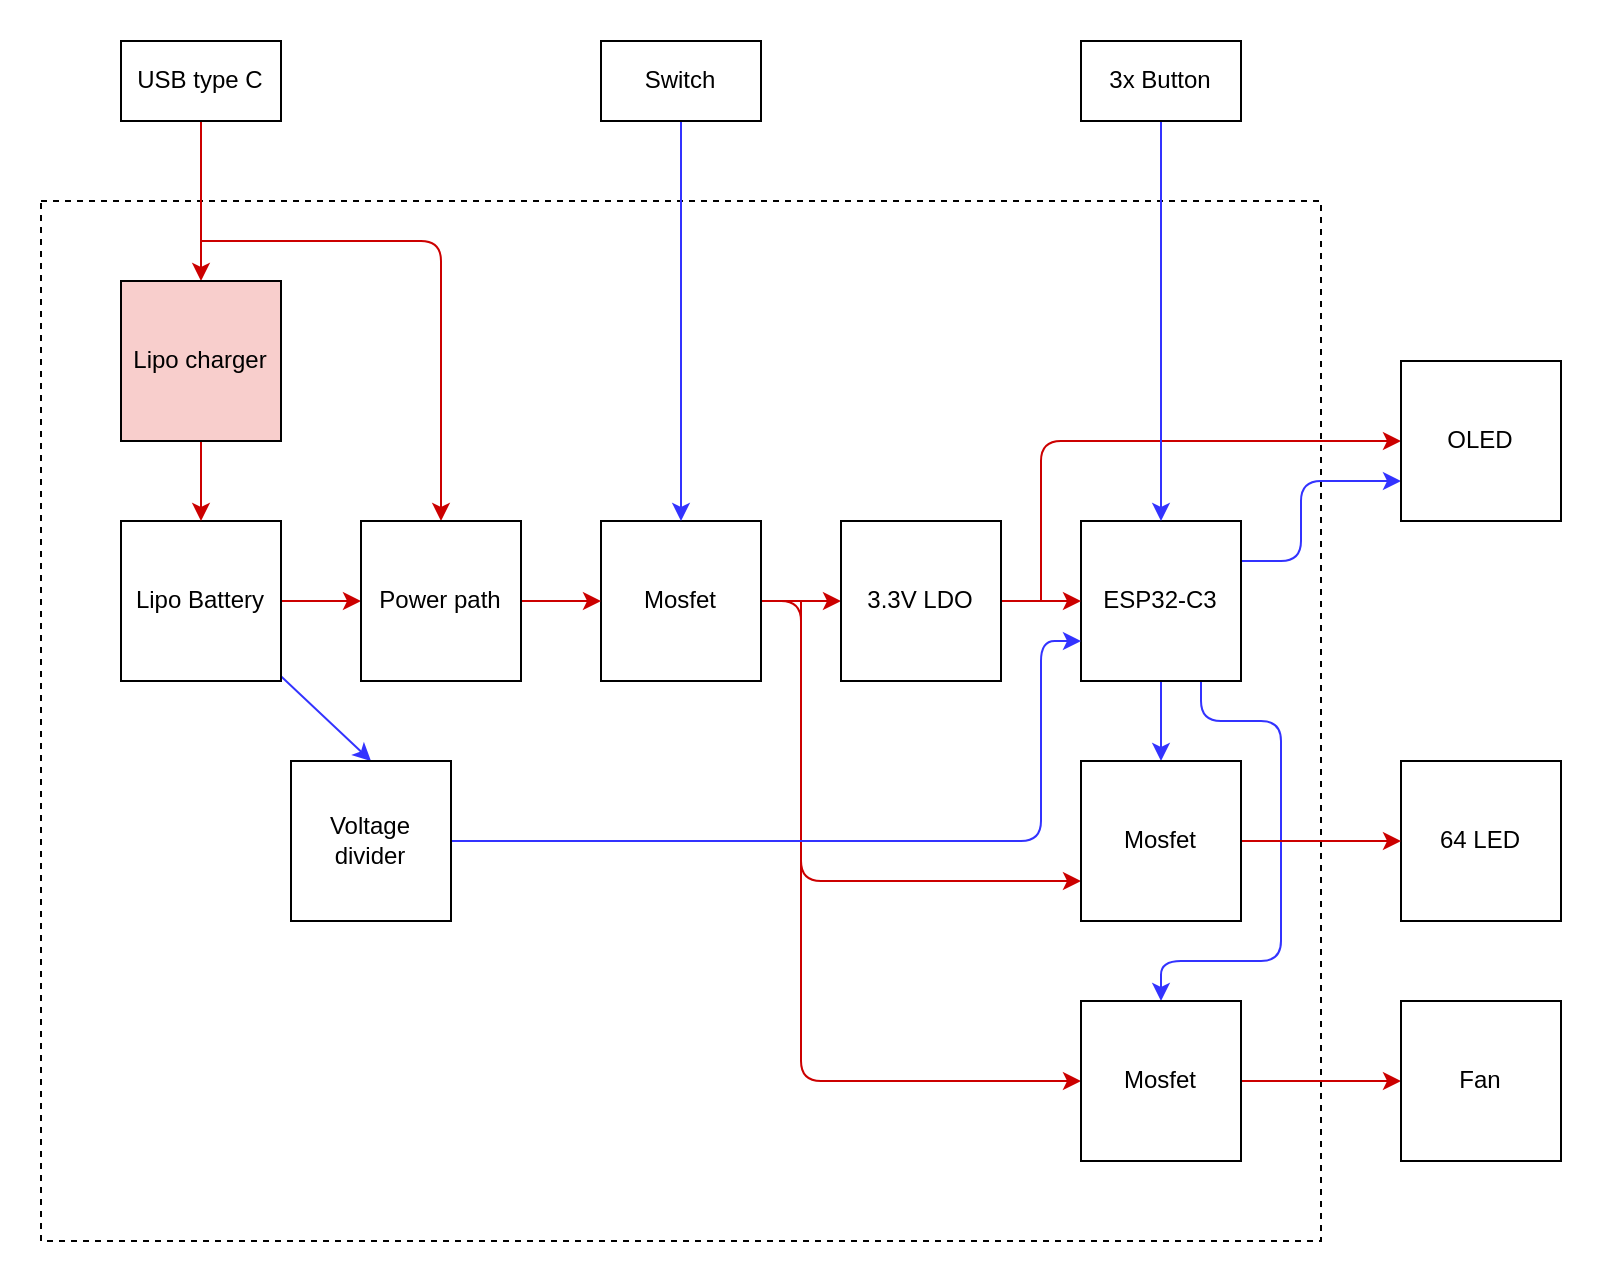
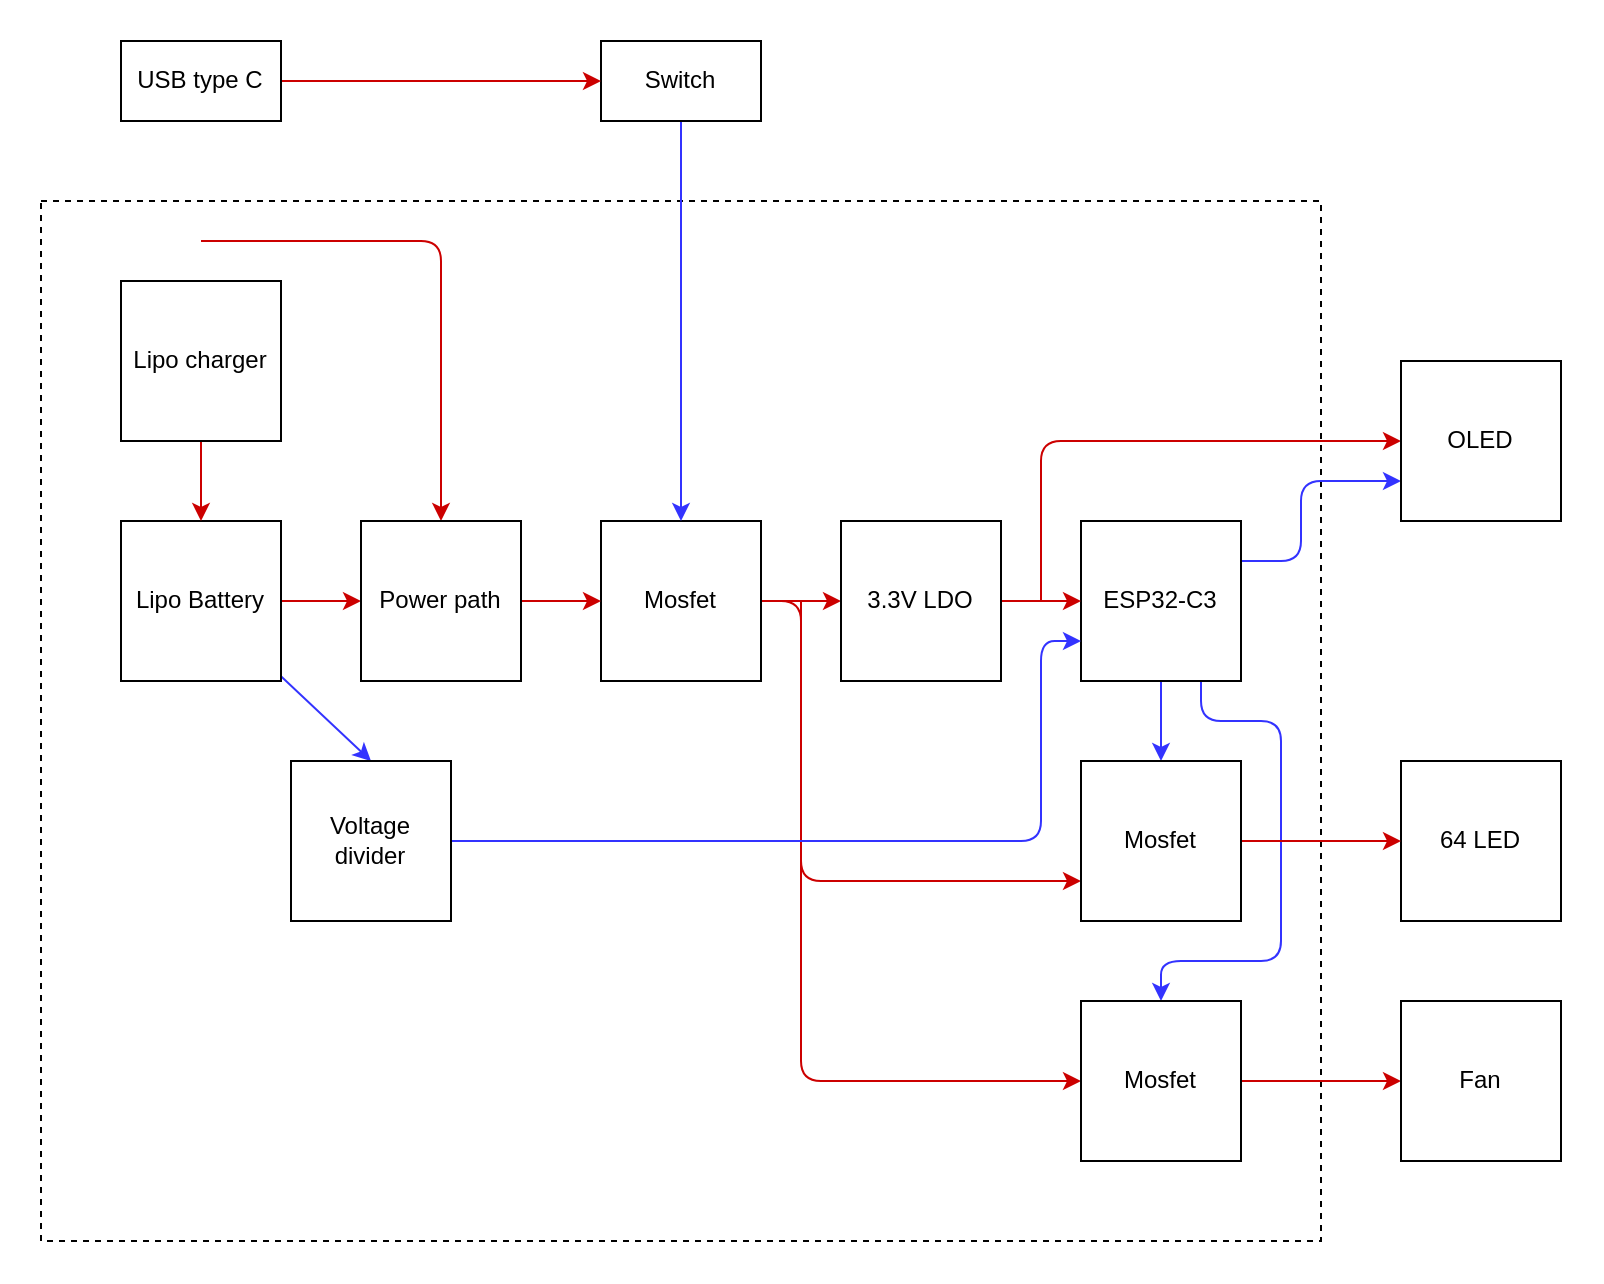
node "3x Button": removed
edge "USB type C" -> "Lipo charger": now "USB type C" -> "Switch"
edge "3x Button" -> "ESP32-C3": removed
node "Lipo charger": fillcolor #f8cecc -> #ffffff
